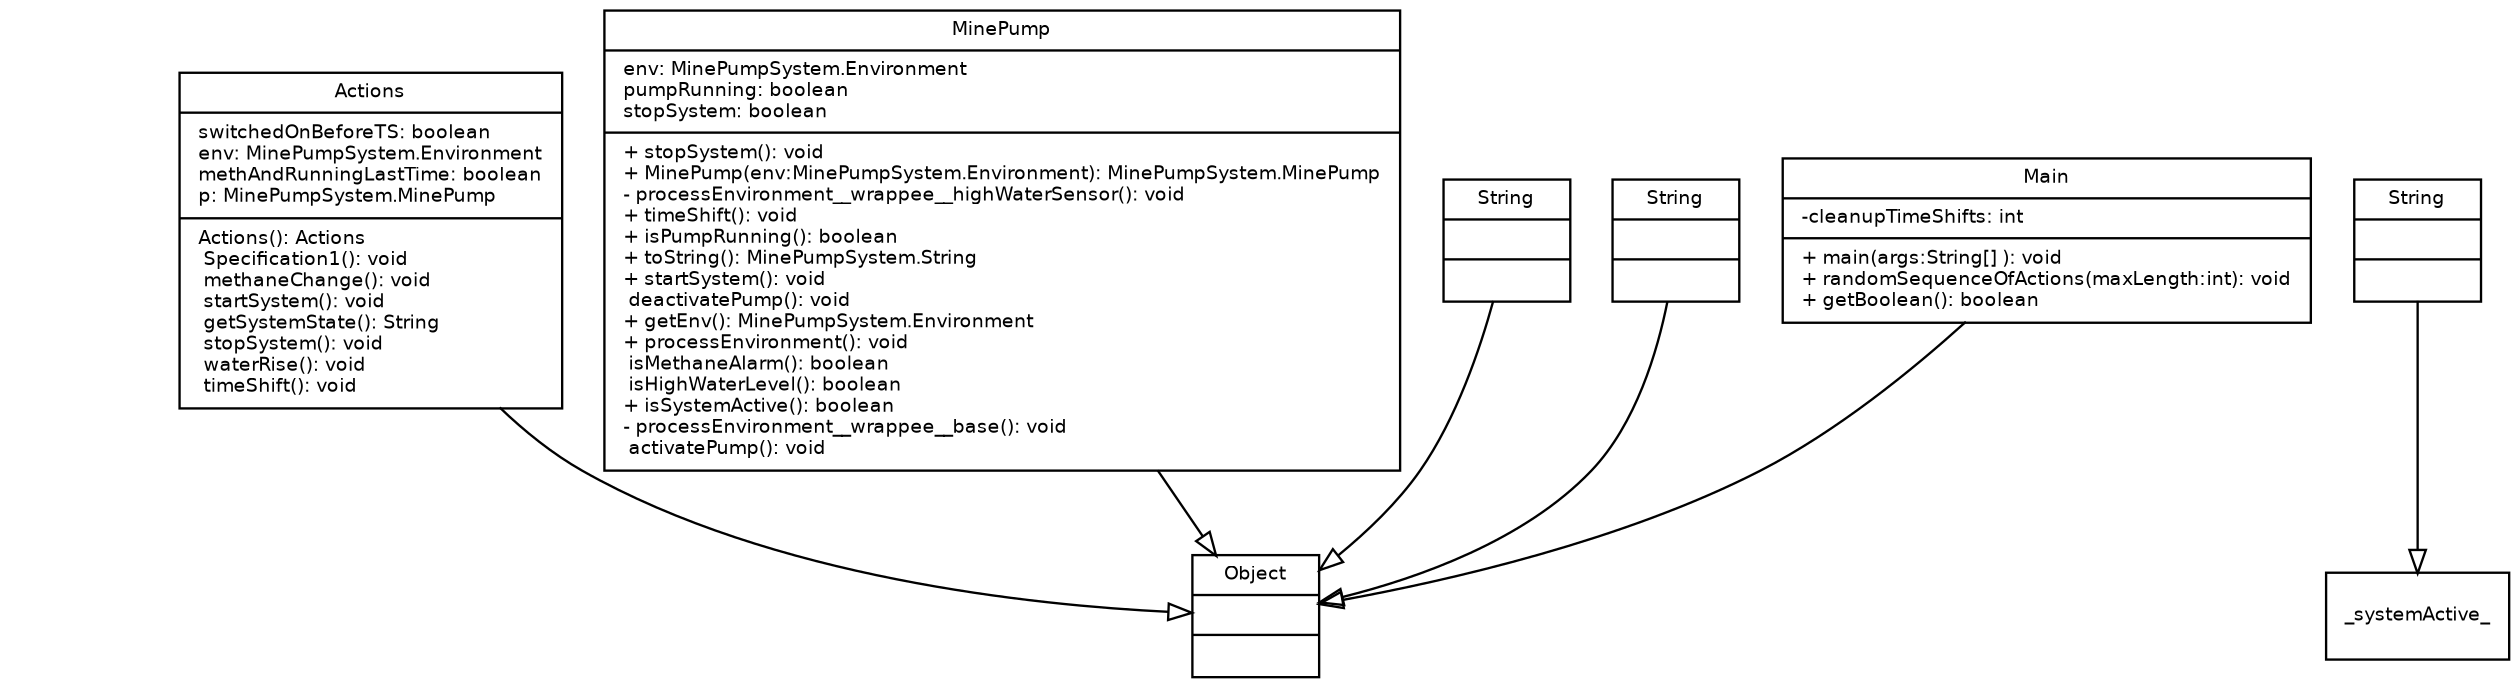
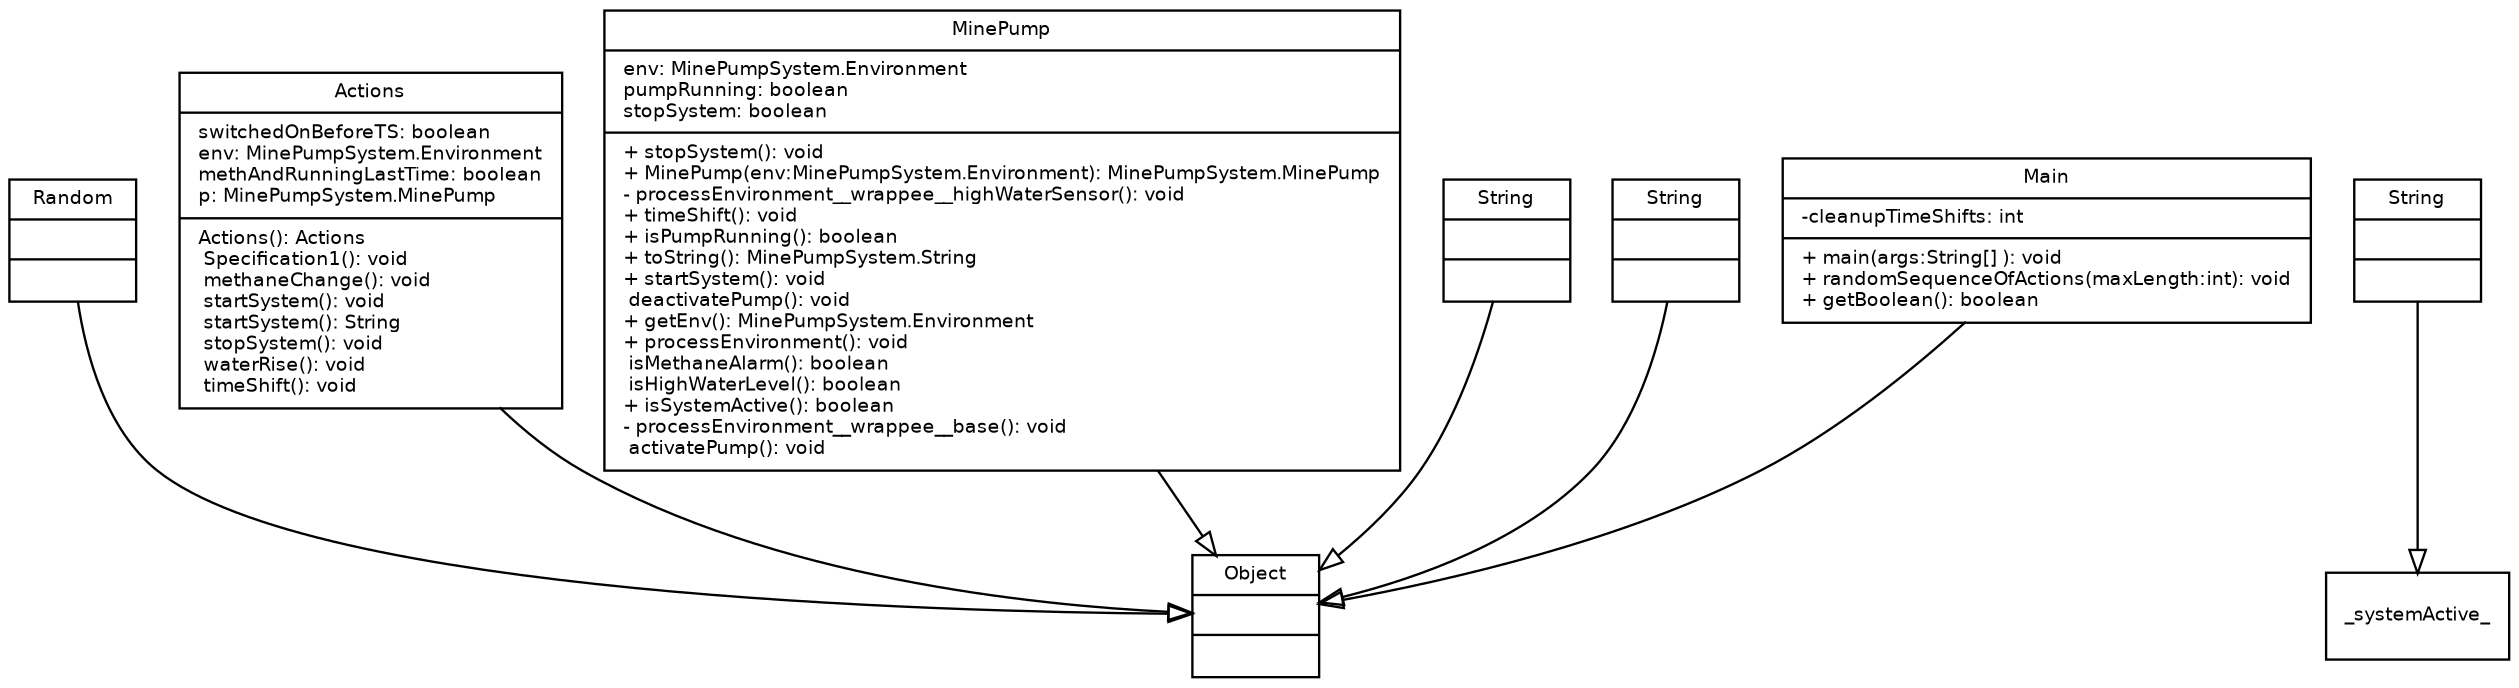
node "Random": added
node "Actions": text "getSystemState(): String" -> "startSystem(): String"
